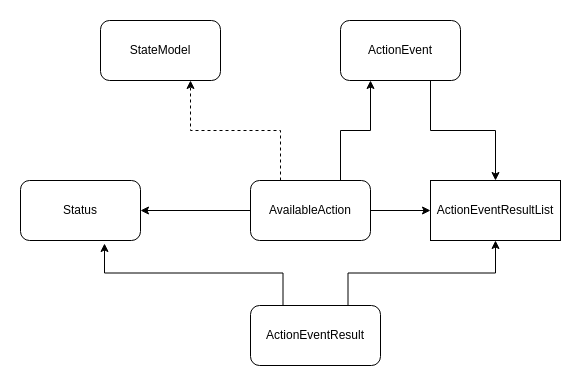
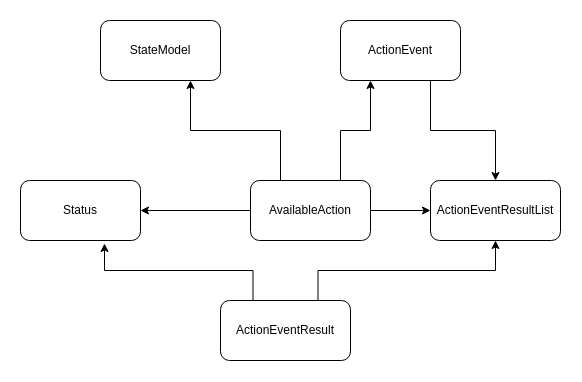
edge "AvailableAction" -> "StateModel": style dashed -> solid
node "ActionEventResultList": shape rectangle -> rounded rectangle
node "ActionEventResult": moved (316, 336) -> (286, 331)
